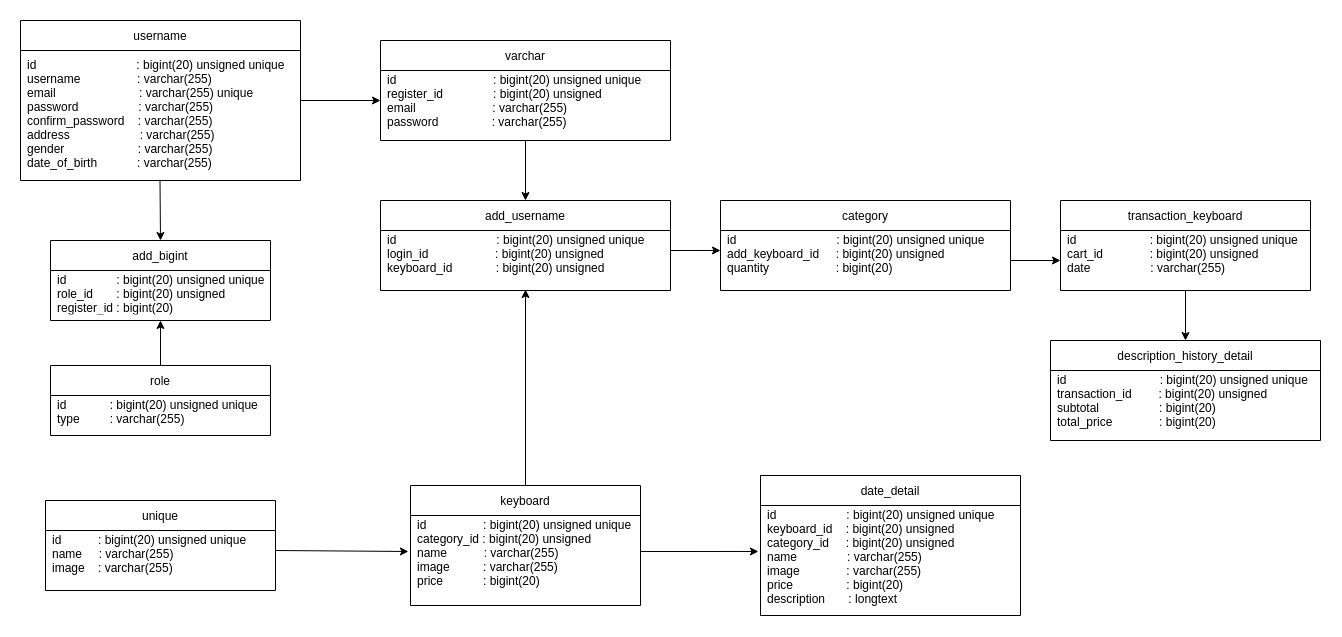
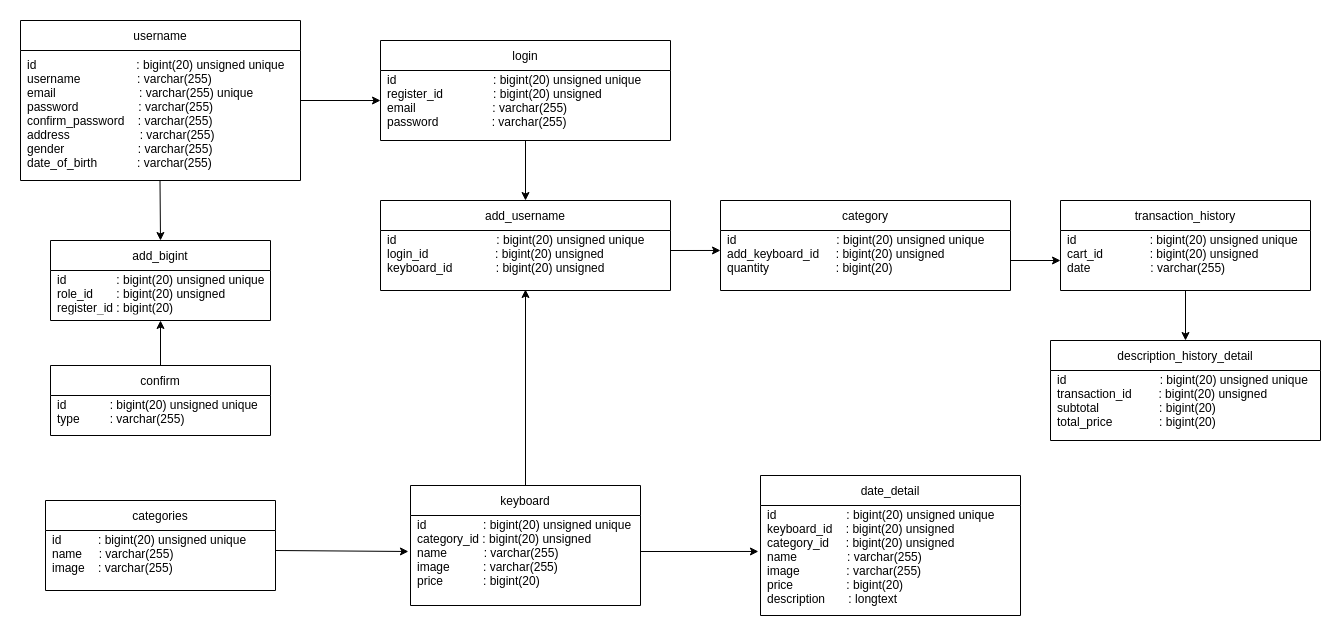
node "varchar": label "varchar" -> "login"
node "transaction_keyboard": label "transaction_keyboard" -> "transaction_history"
node "role": label "role" -> "confirm"
node "unique": label "unique" -> "categories"
